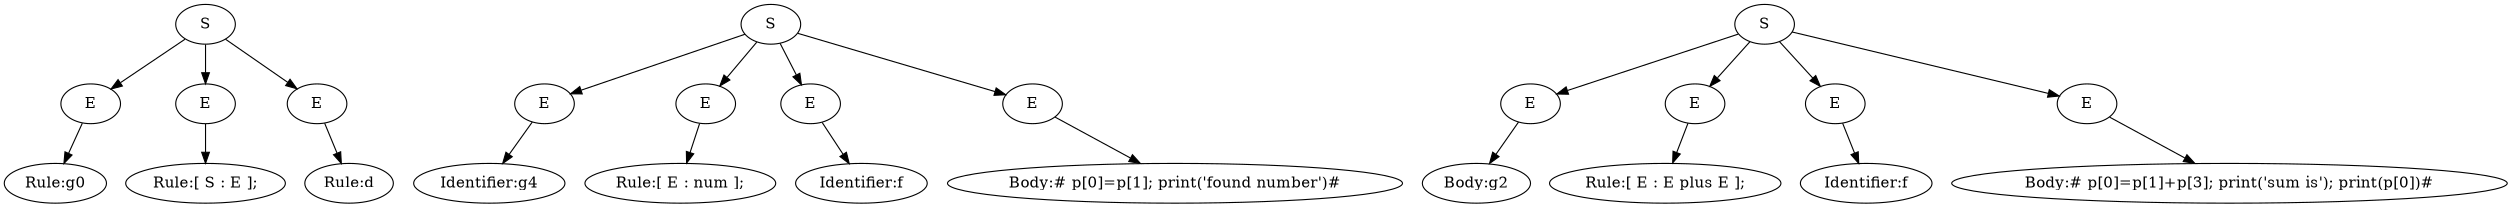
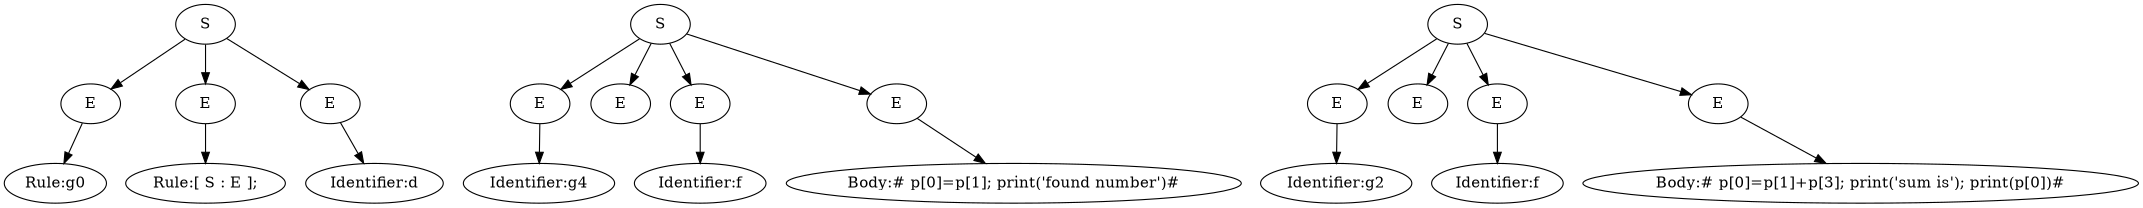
node "Rule:d": label "Rule:d" -> "Identifier:d"
node "Rule:[ E : num ];": removed
node "Body:g2": label "Body:g2" -> "Identifier:g2"
node "Rule:[ E : E plus E ];": removed
